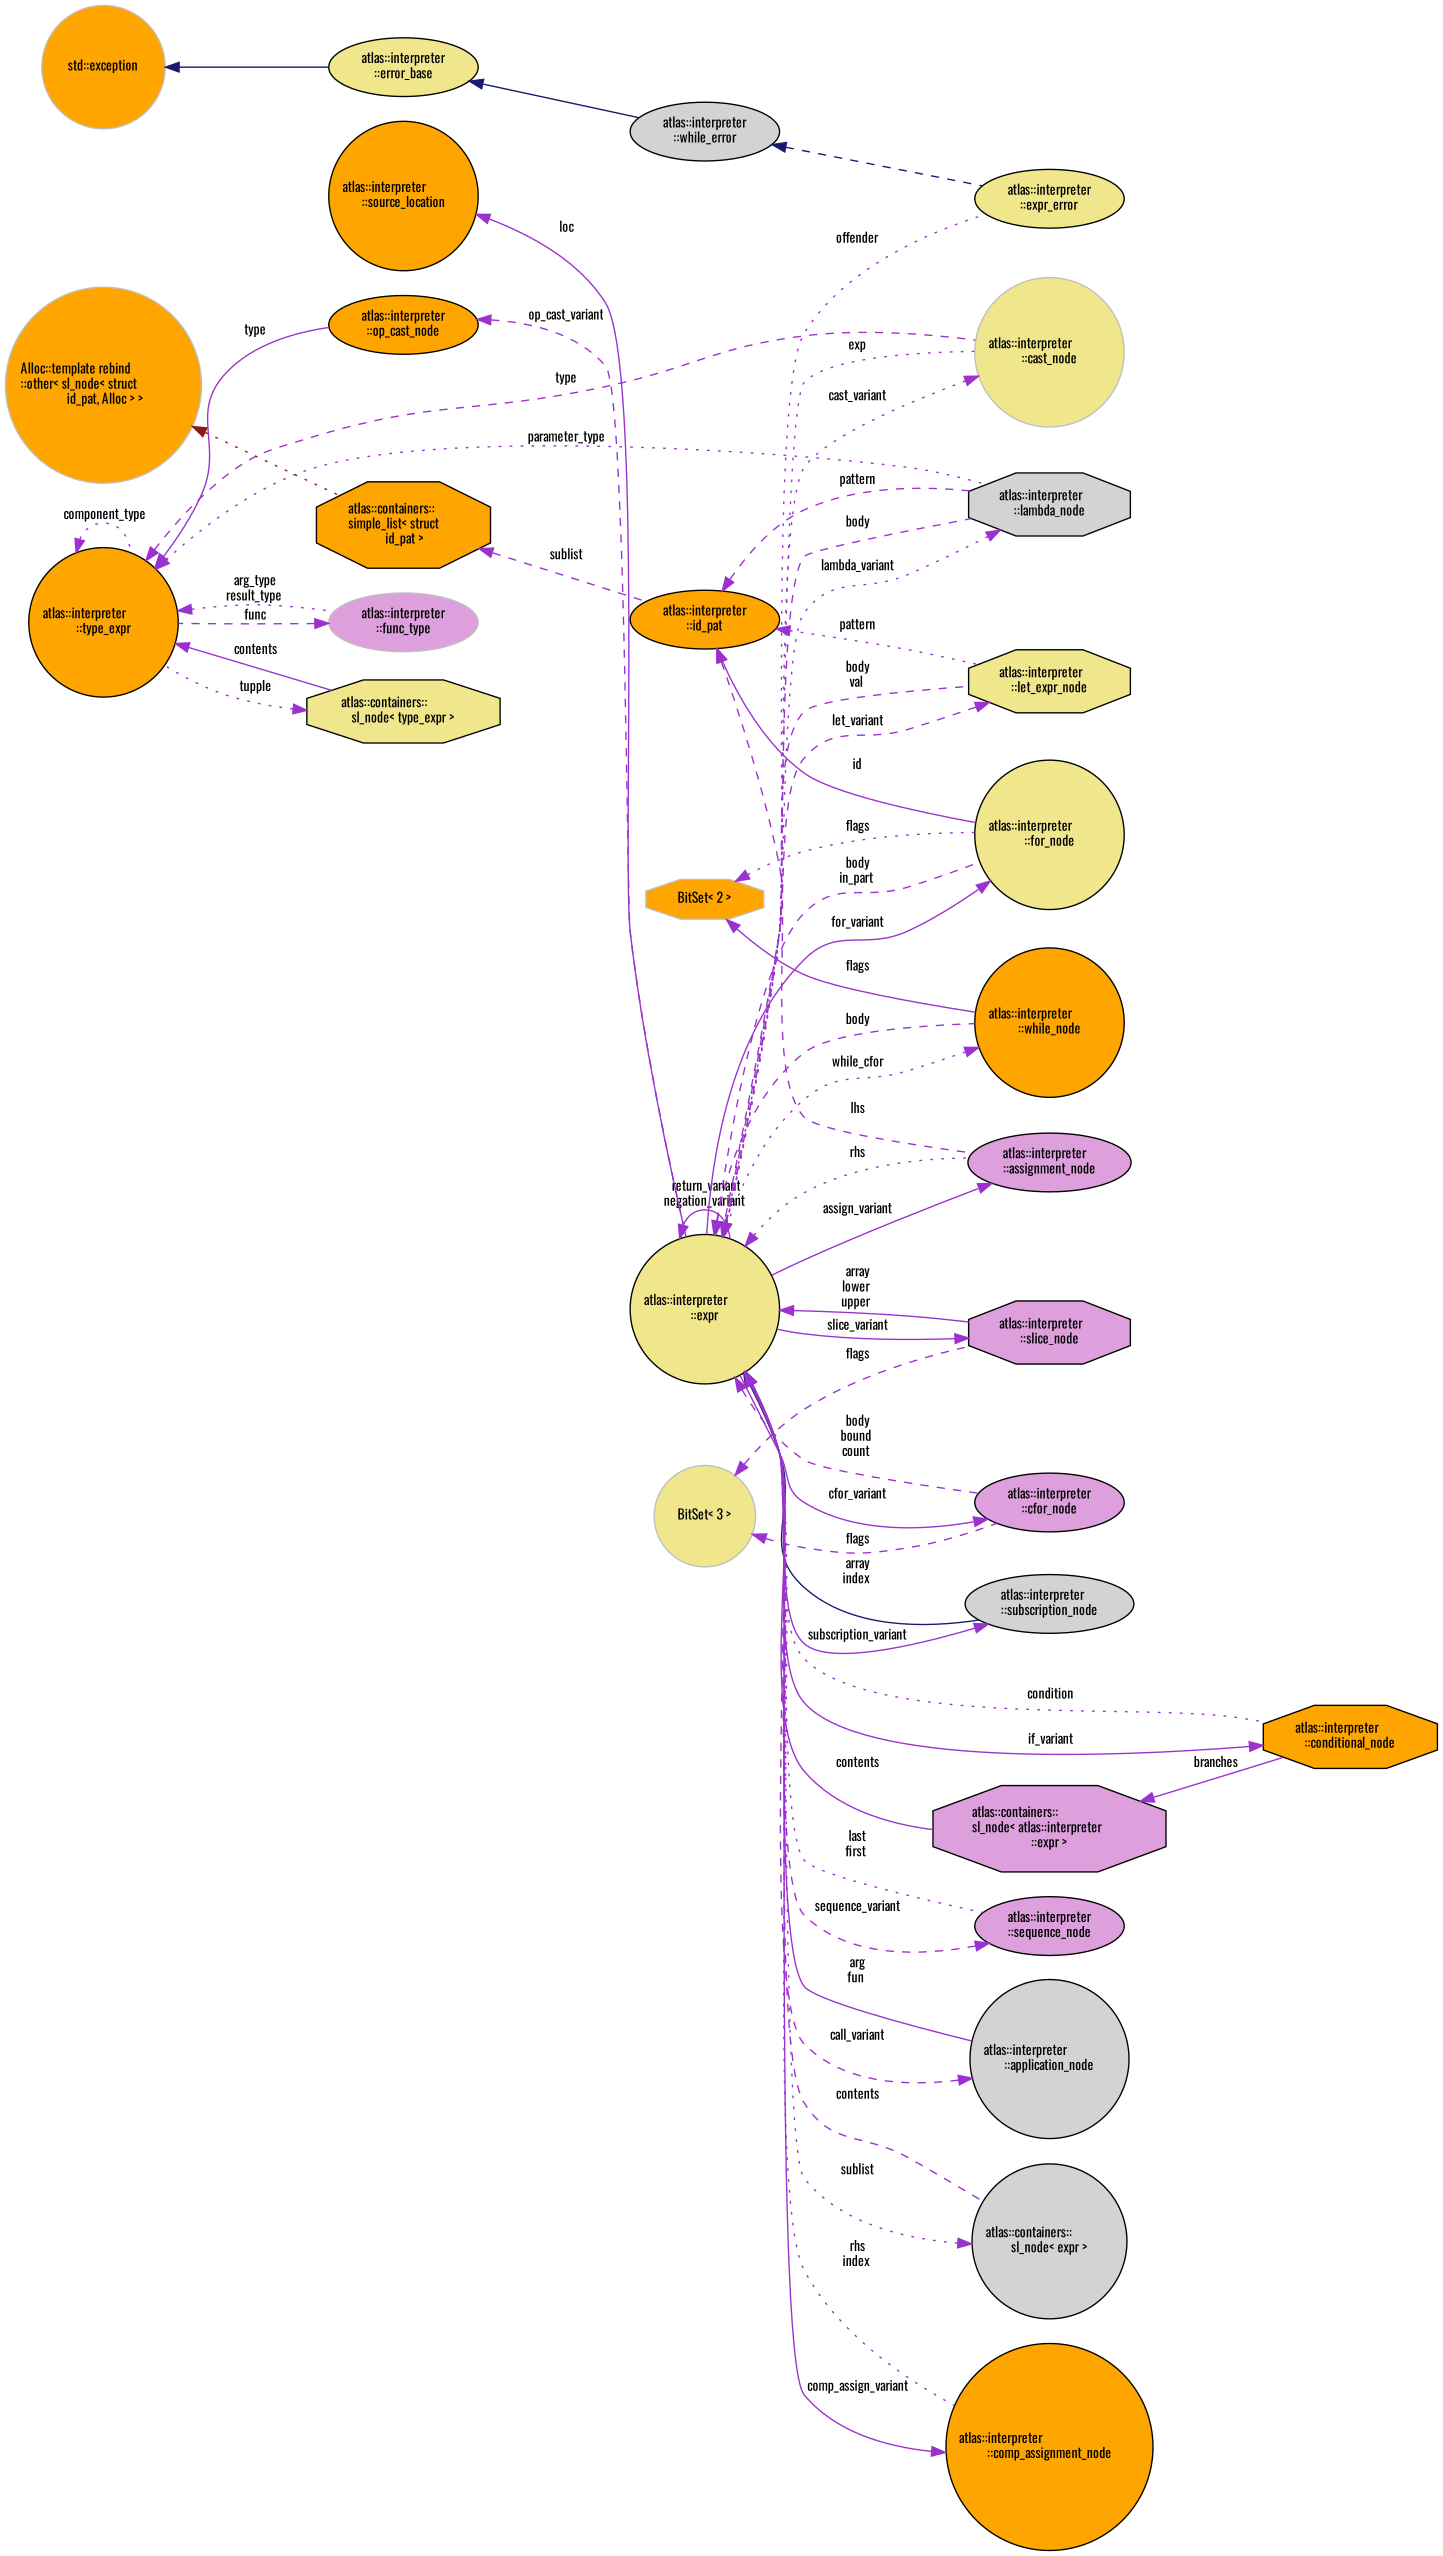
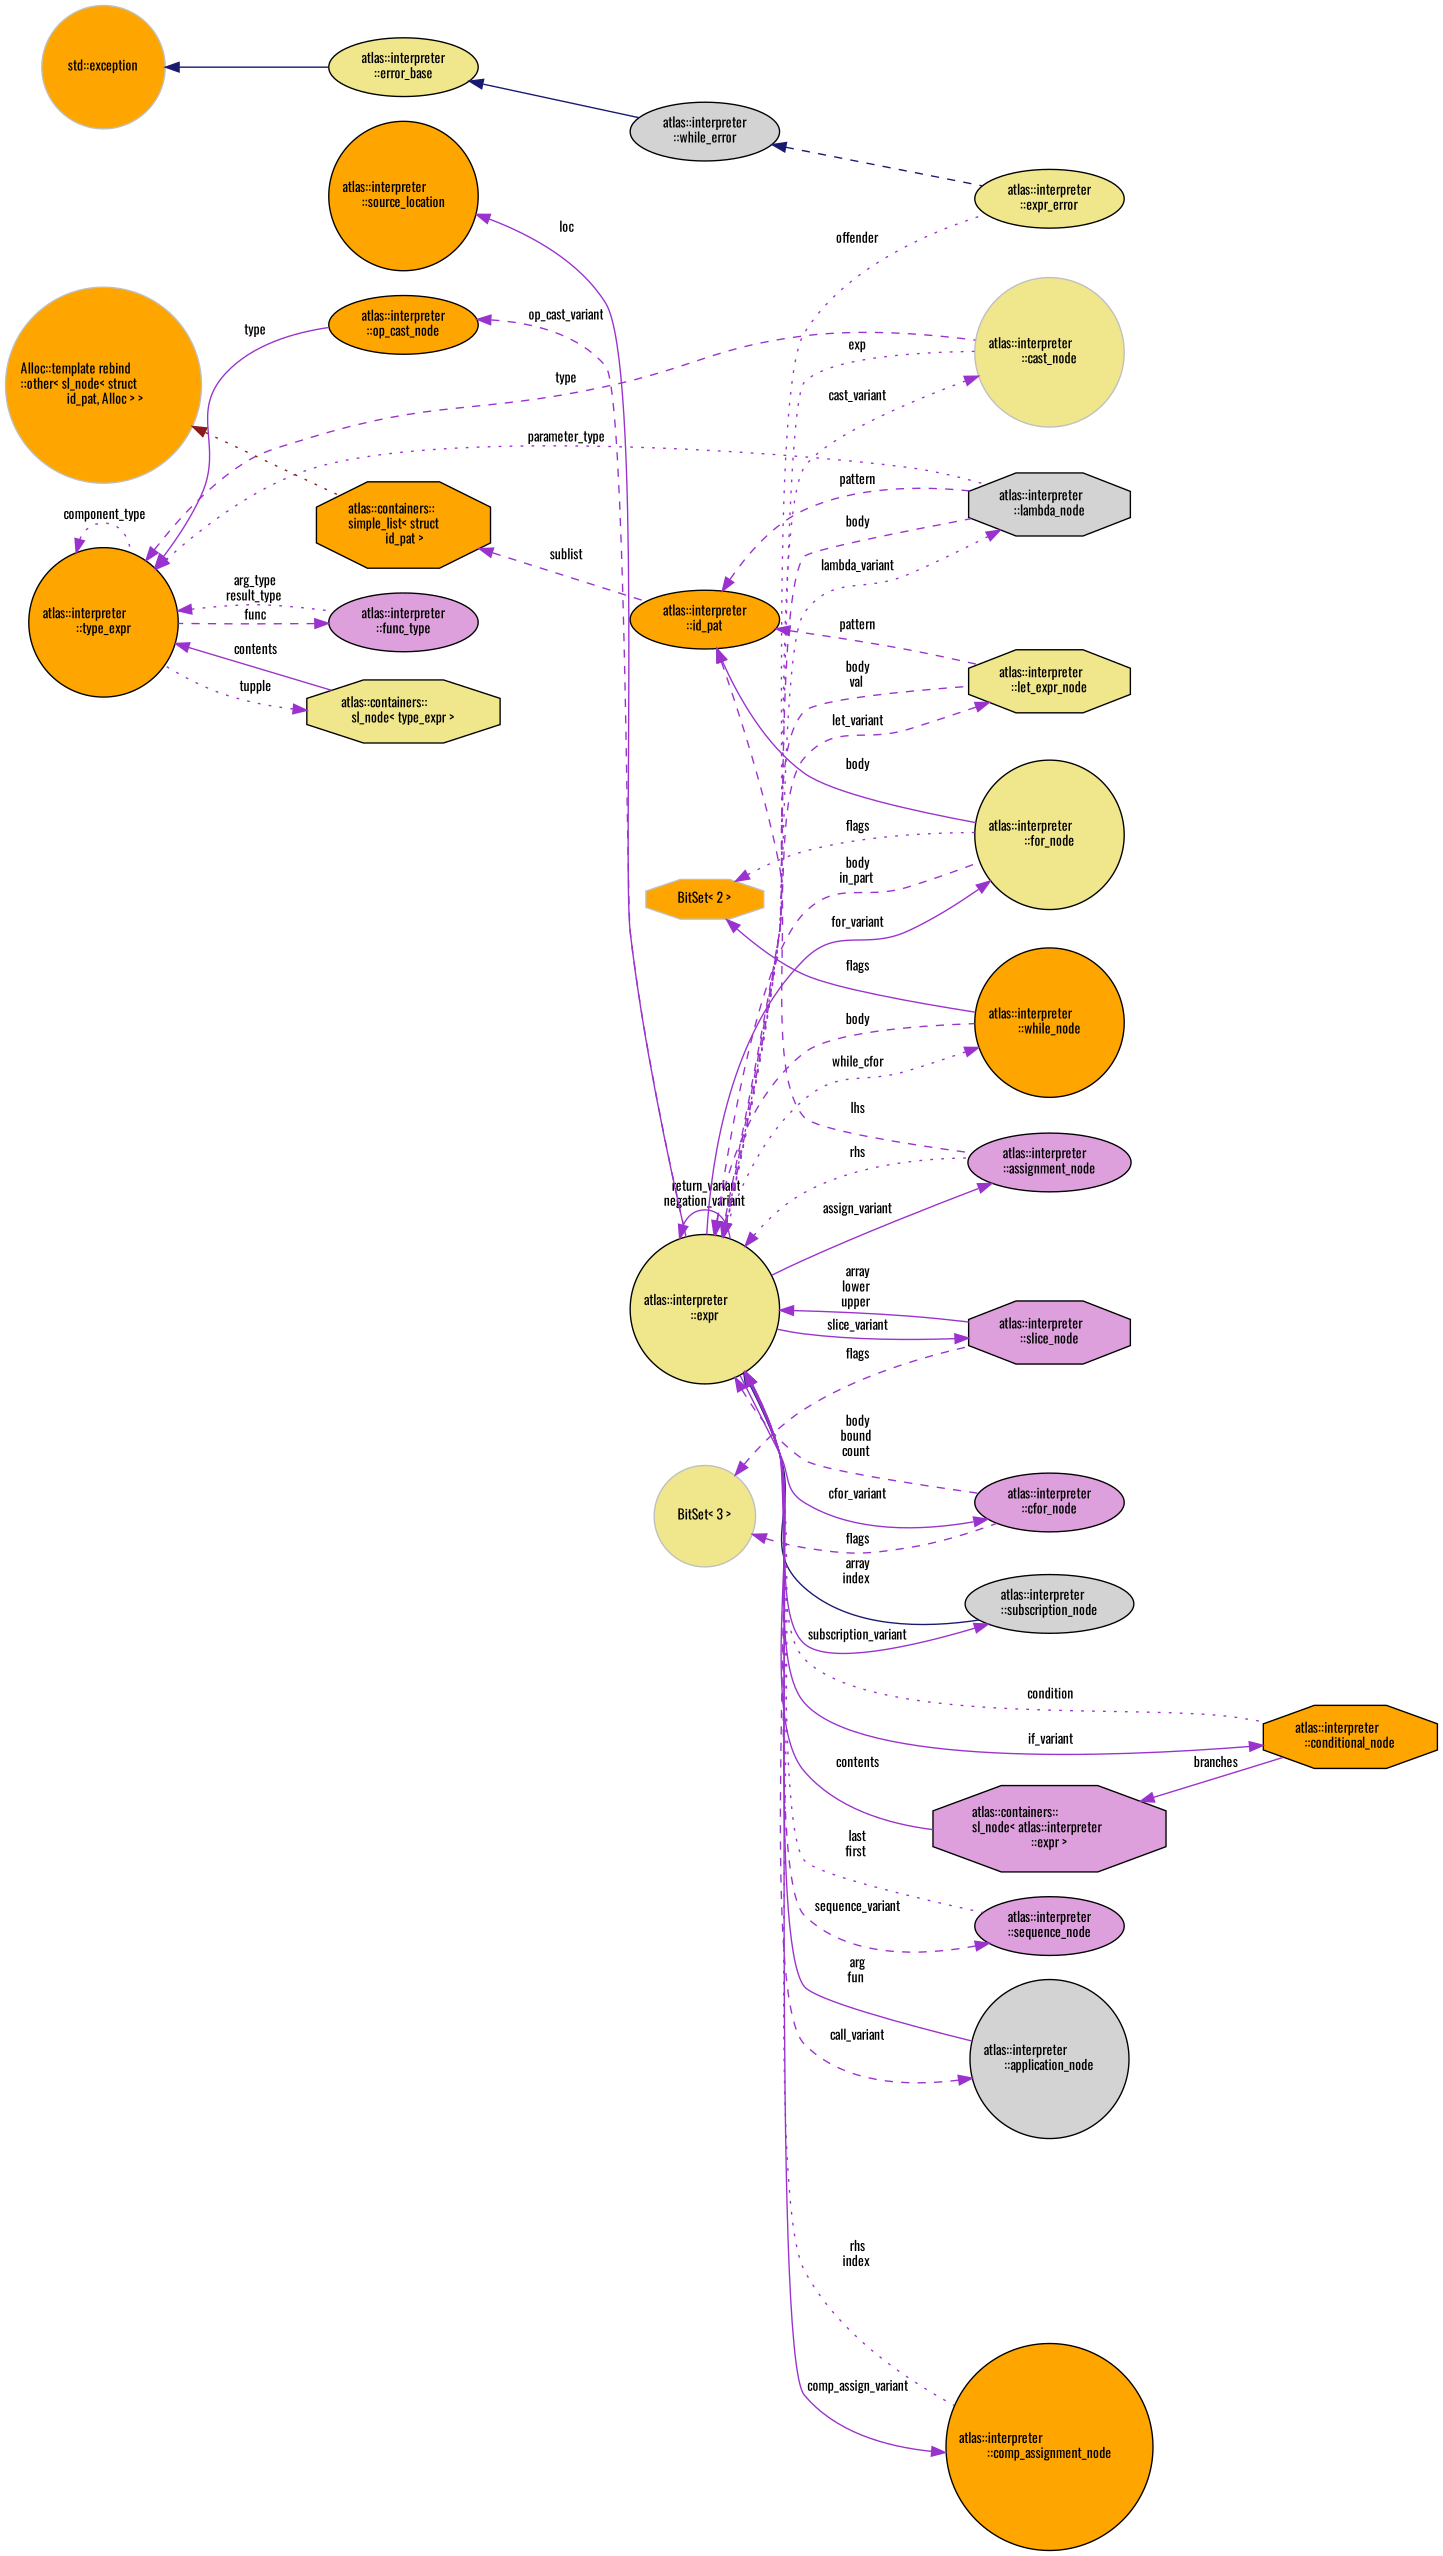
node "atlas::interpreter ::func_type": color grey75 -> black
edge "atlas::interpreter ::let_expr_node" -> "atlas::interpreter ::id_pat": style dotted -> dashed
edge "atlas::interpreter ::for_node" -> "atlas::interpreter ::id_pat": label " id" -> " body"
node "atlas::containers:: sl_node< expr >": removed
